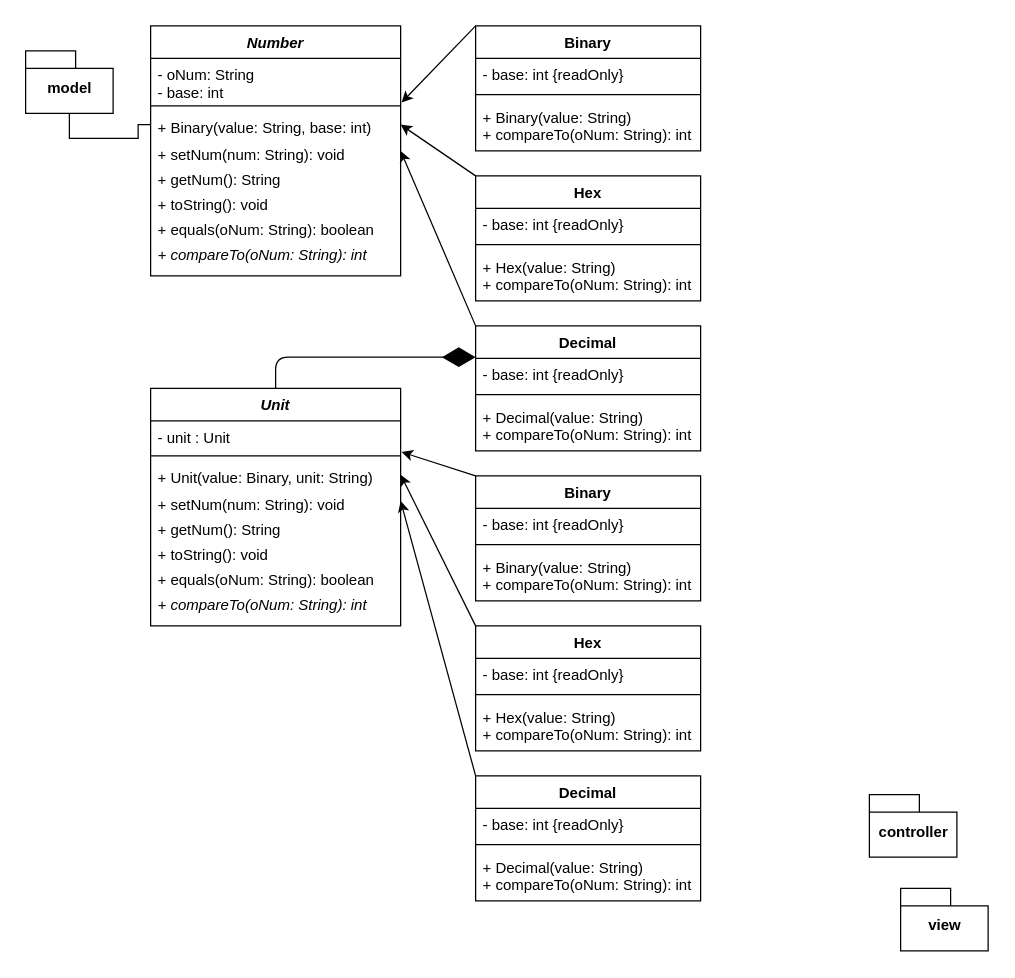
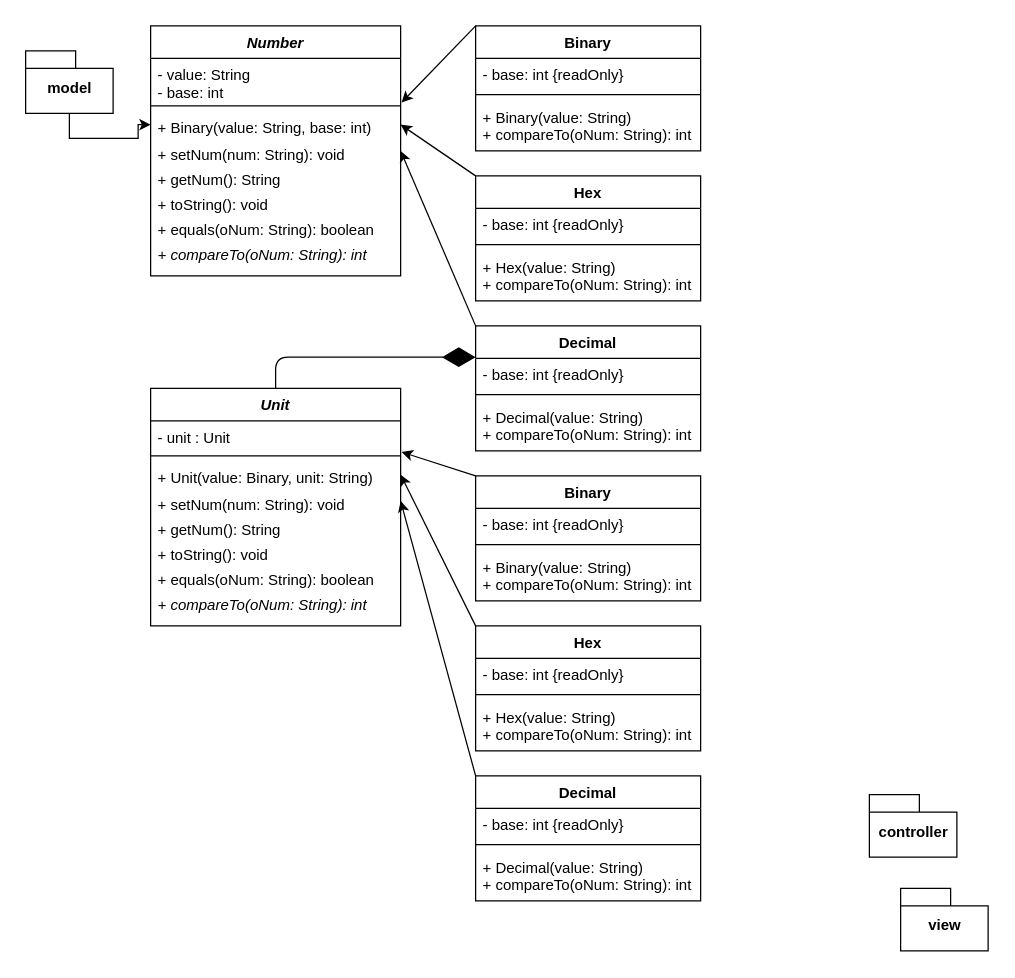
node "- oNum: String - base: int": label "- oNum: String - base: int" -> "- value: String - base: int"
edge "model" -- "+ Binary(value: String, base: int)": arrowhead none -> classic
